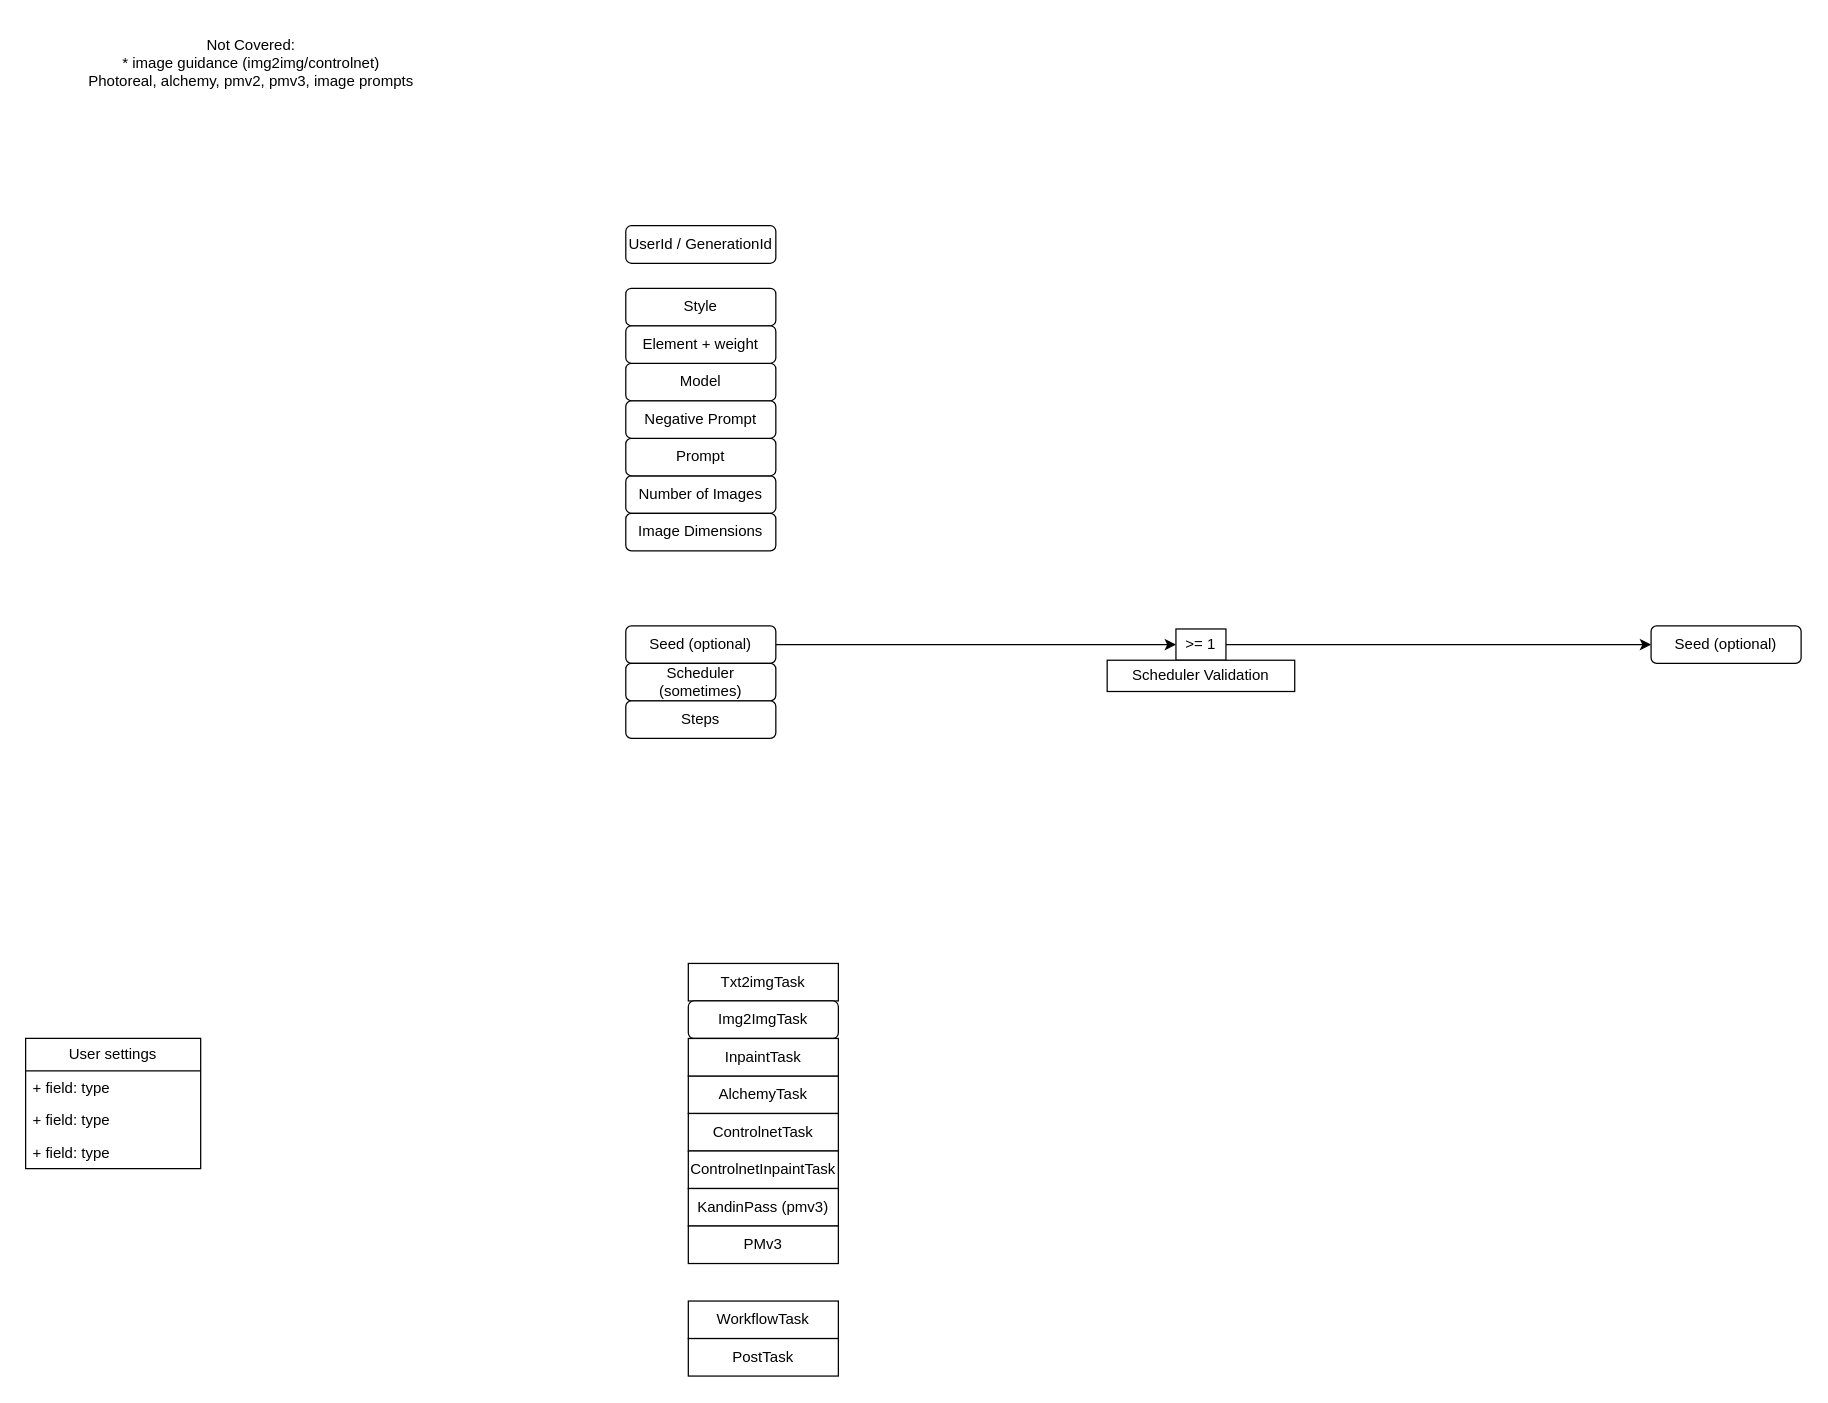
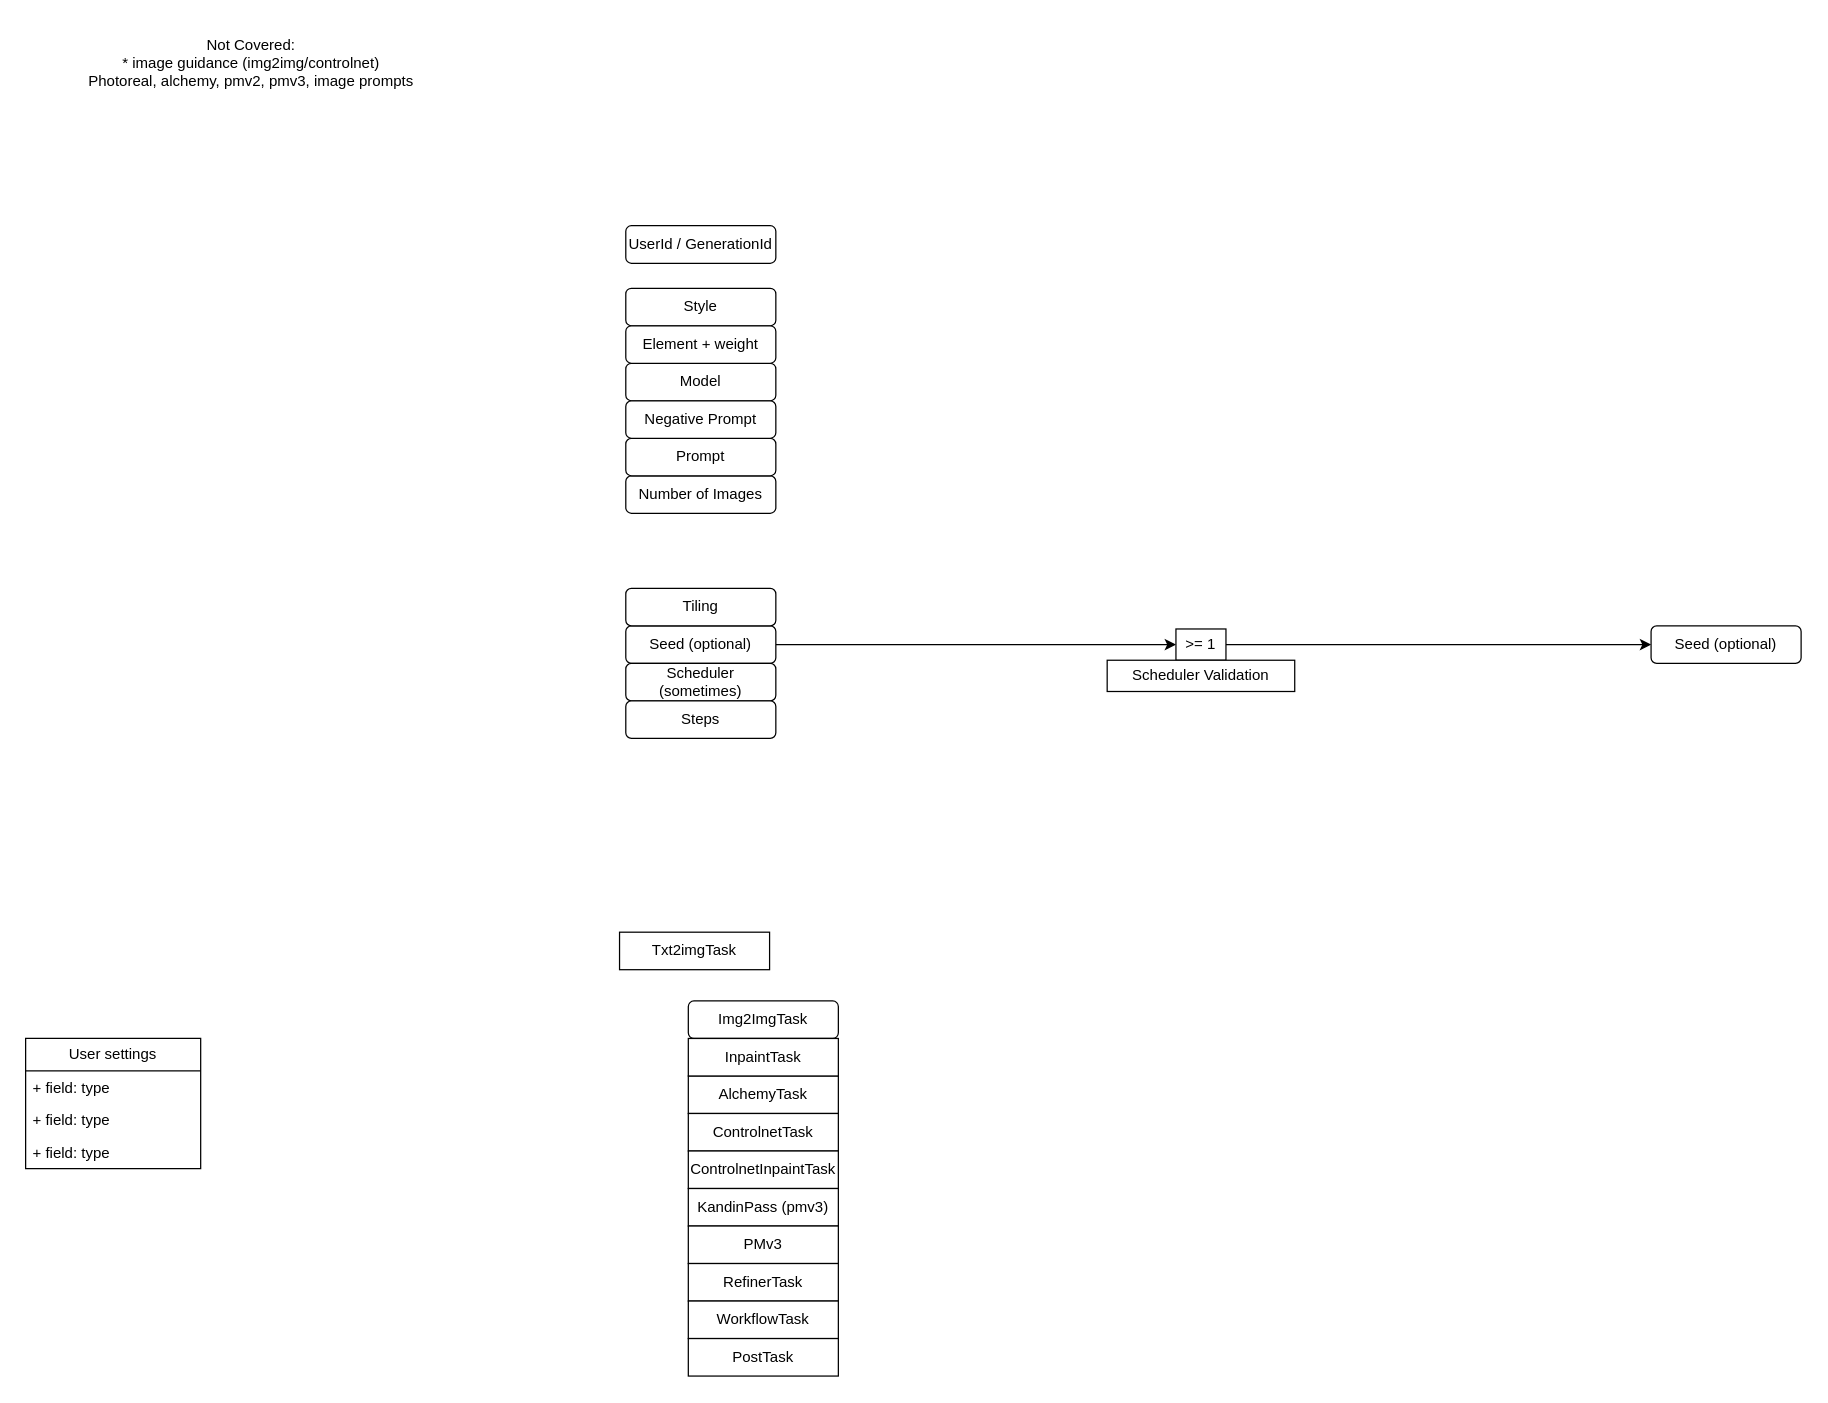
node "Image Dimensions": removed
node "Tiling": added
node "Txt2imgTask": moved (763, 982) -> (694, 951)
node "RefinerTask": added
